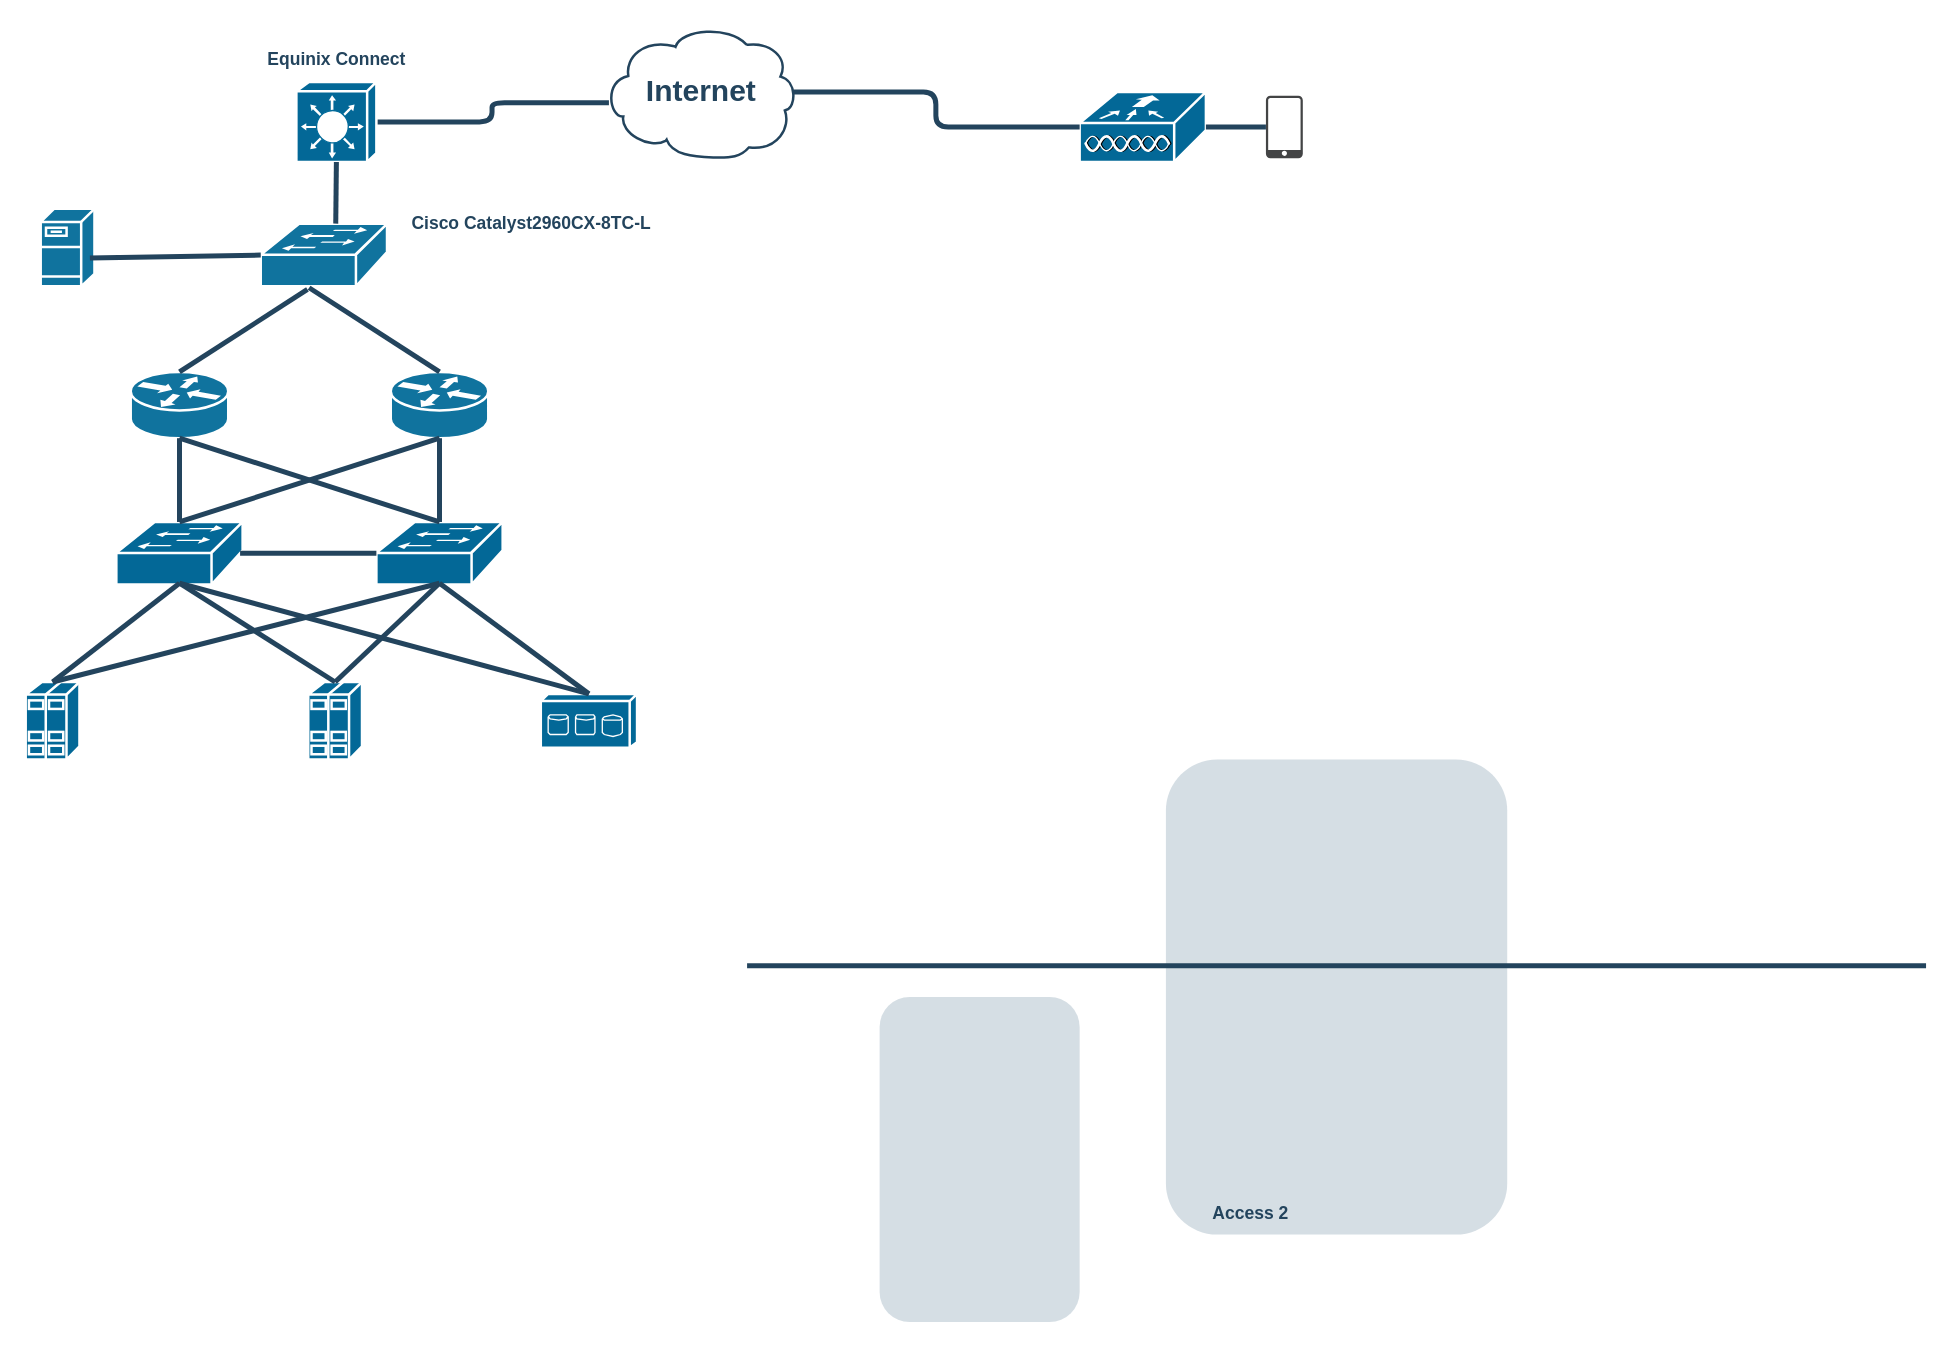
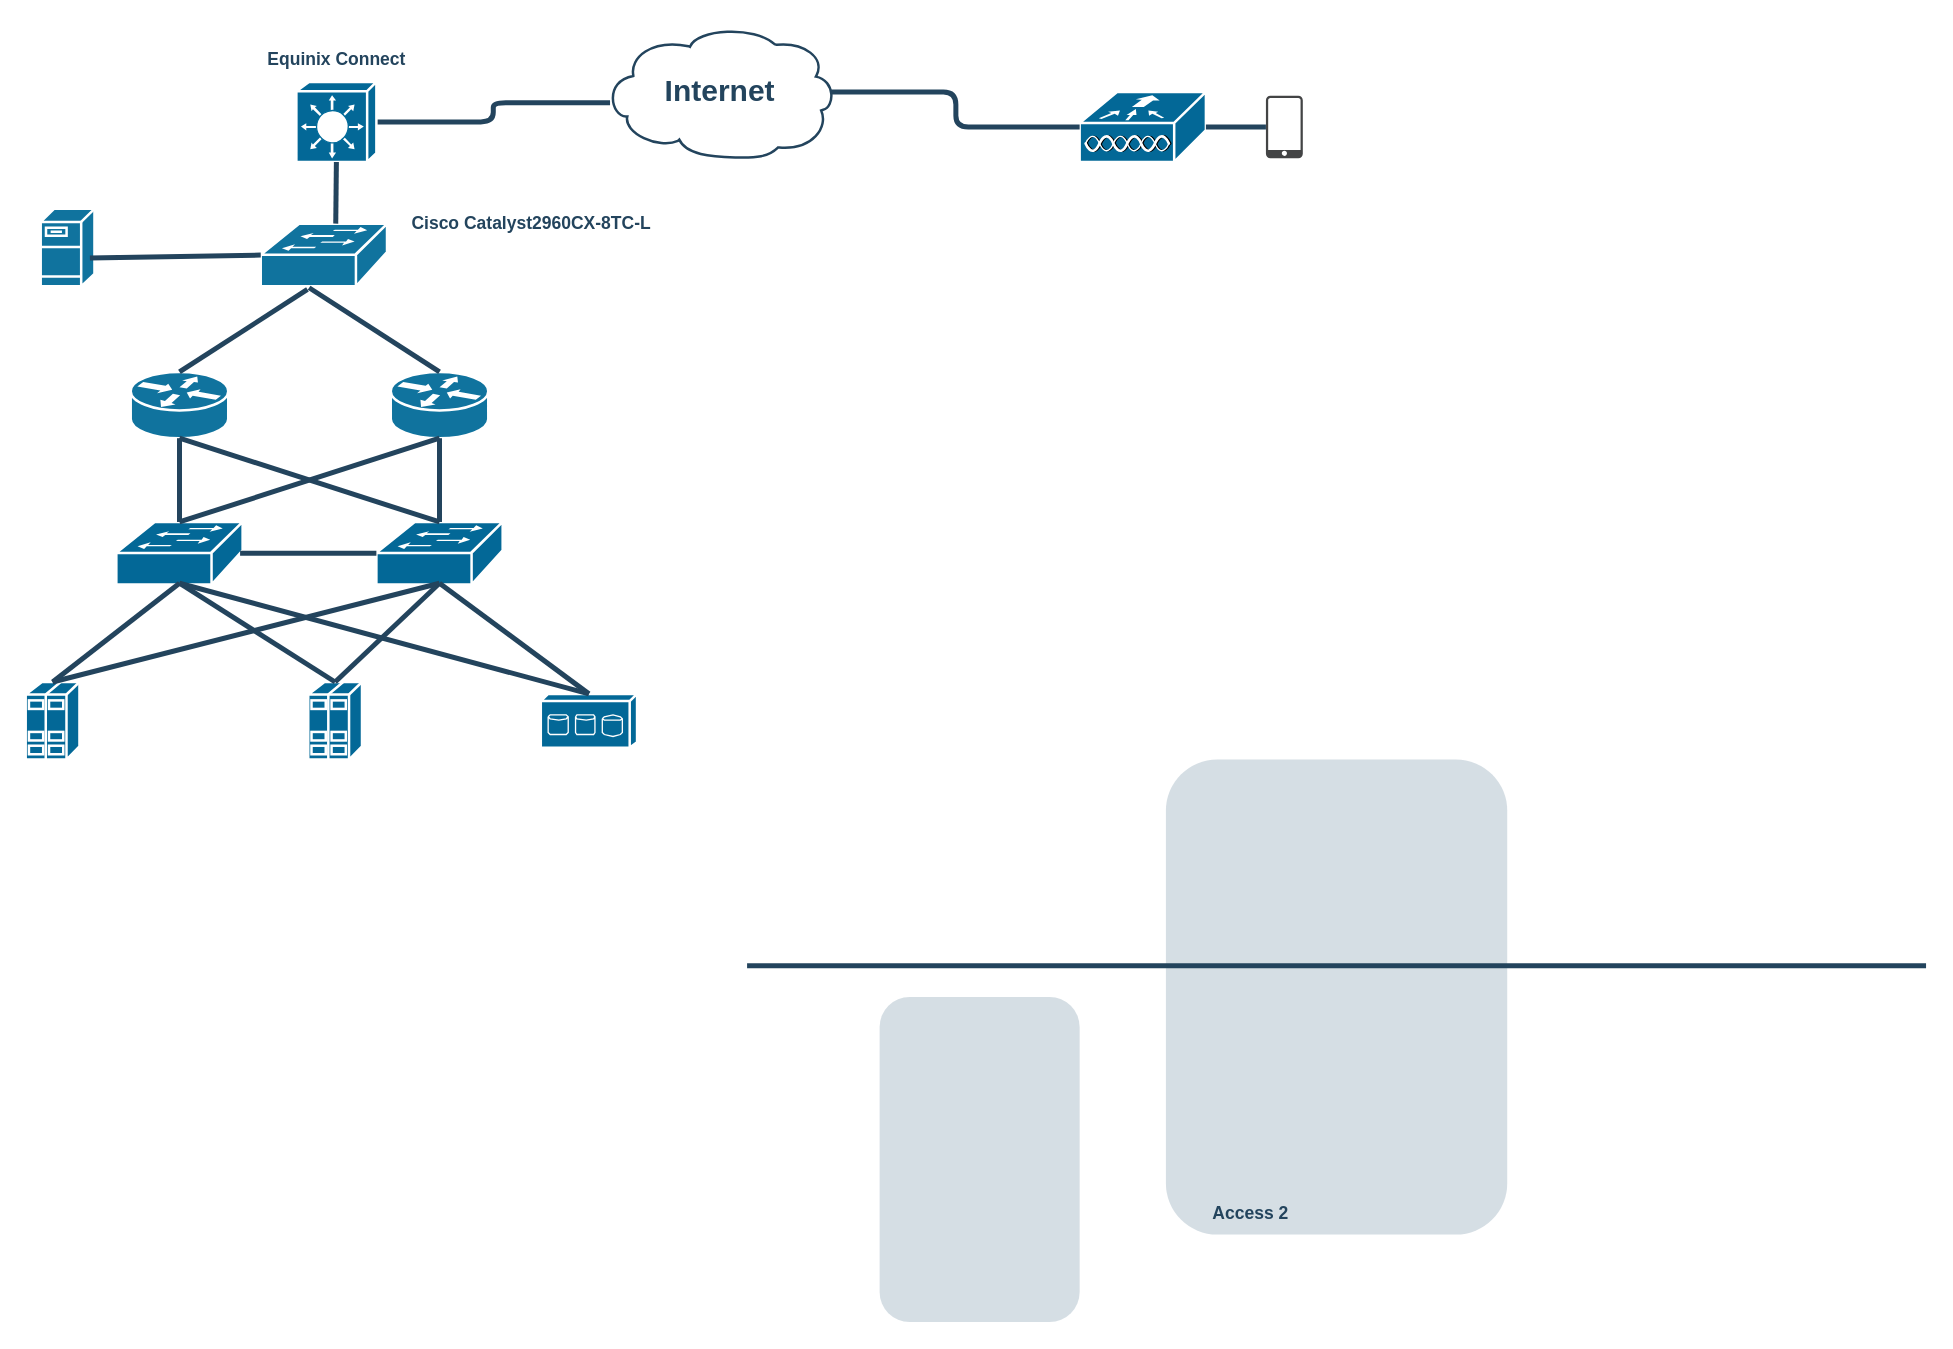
node "Internet": size 194x133 -> 233x133
